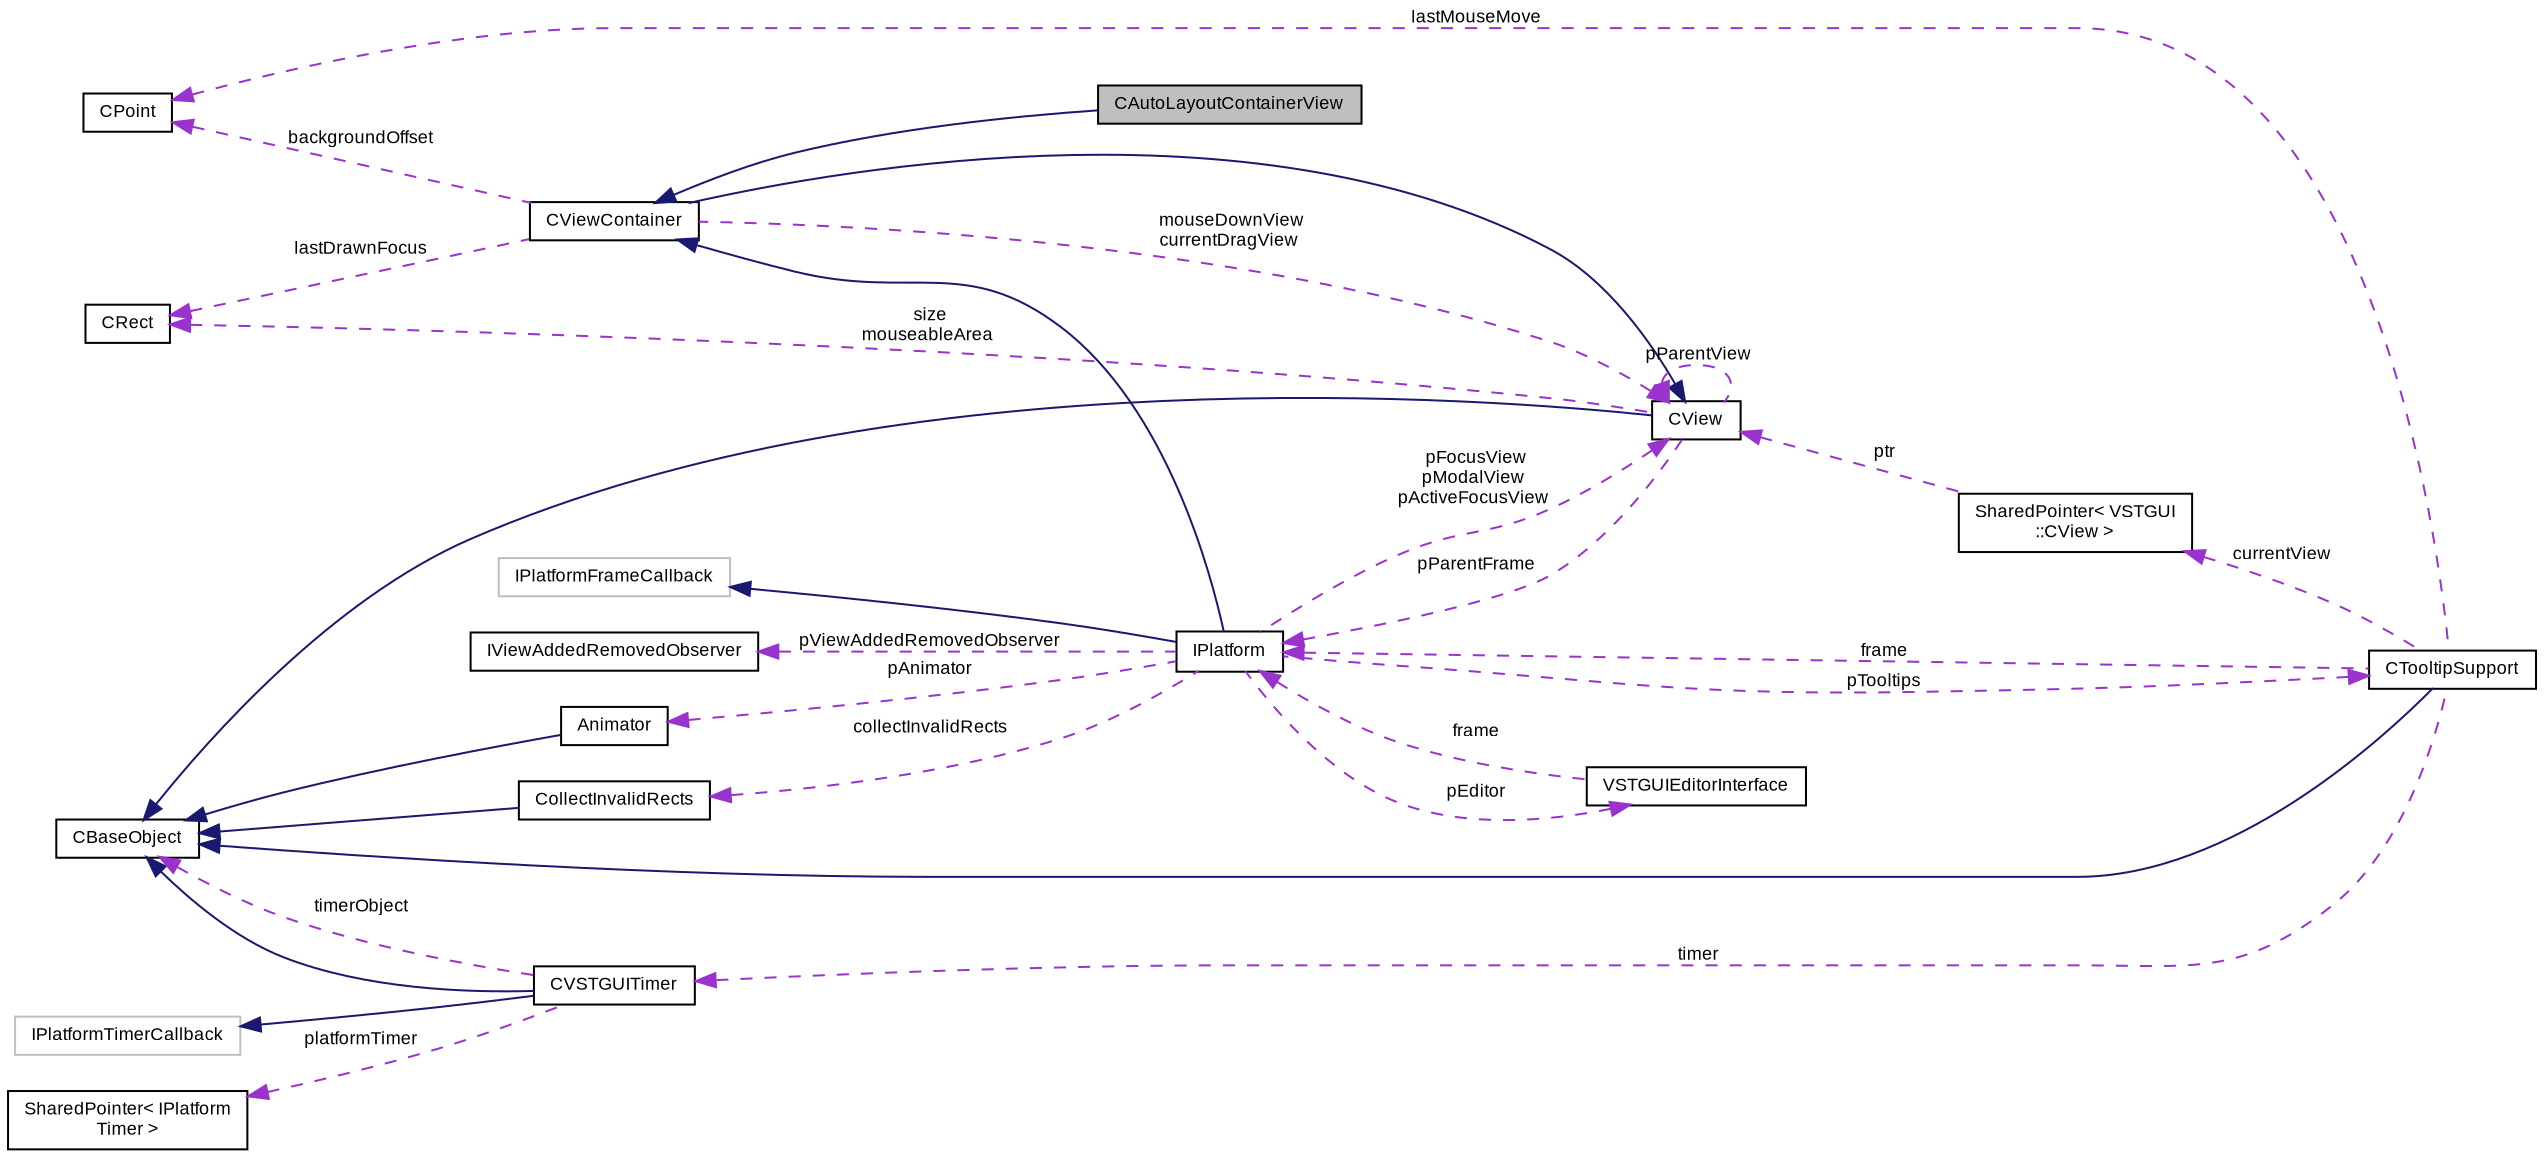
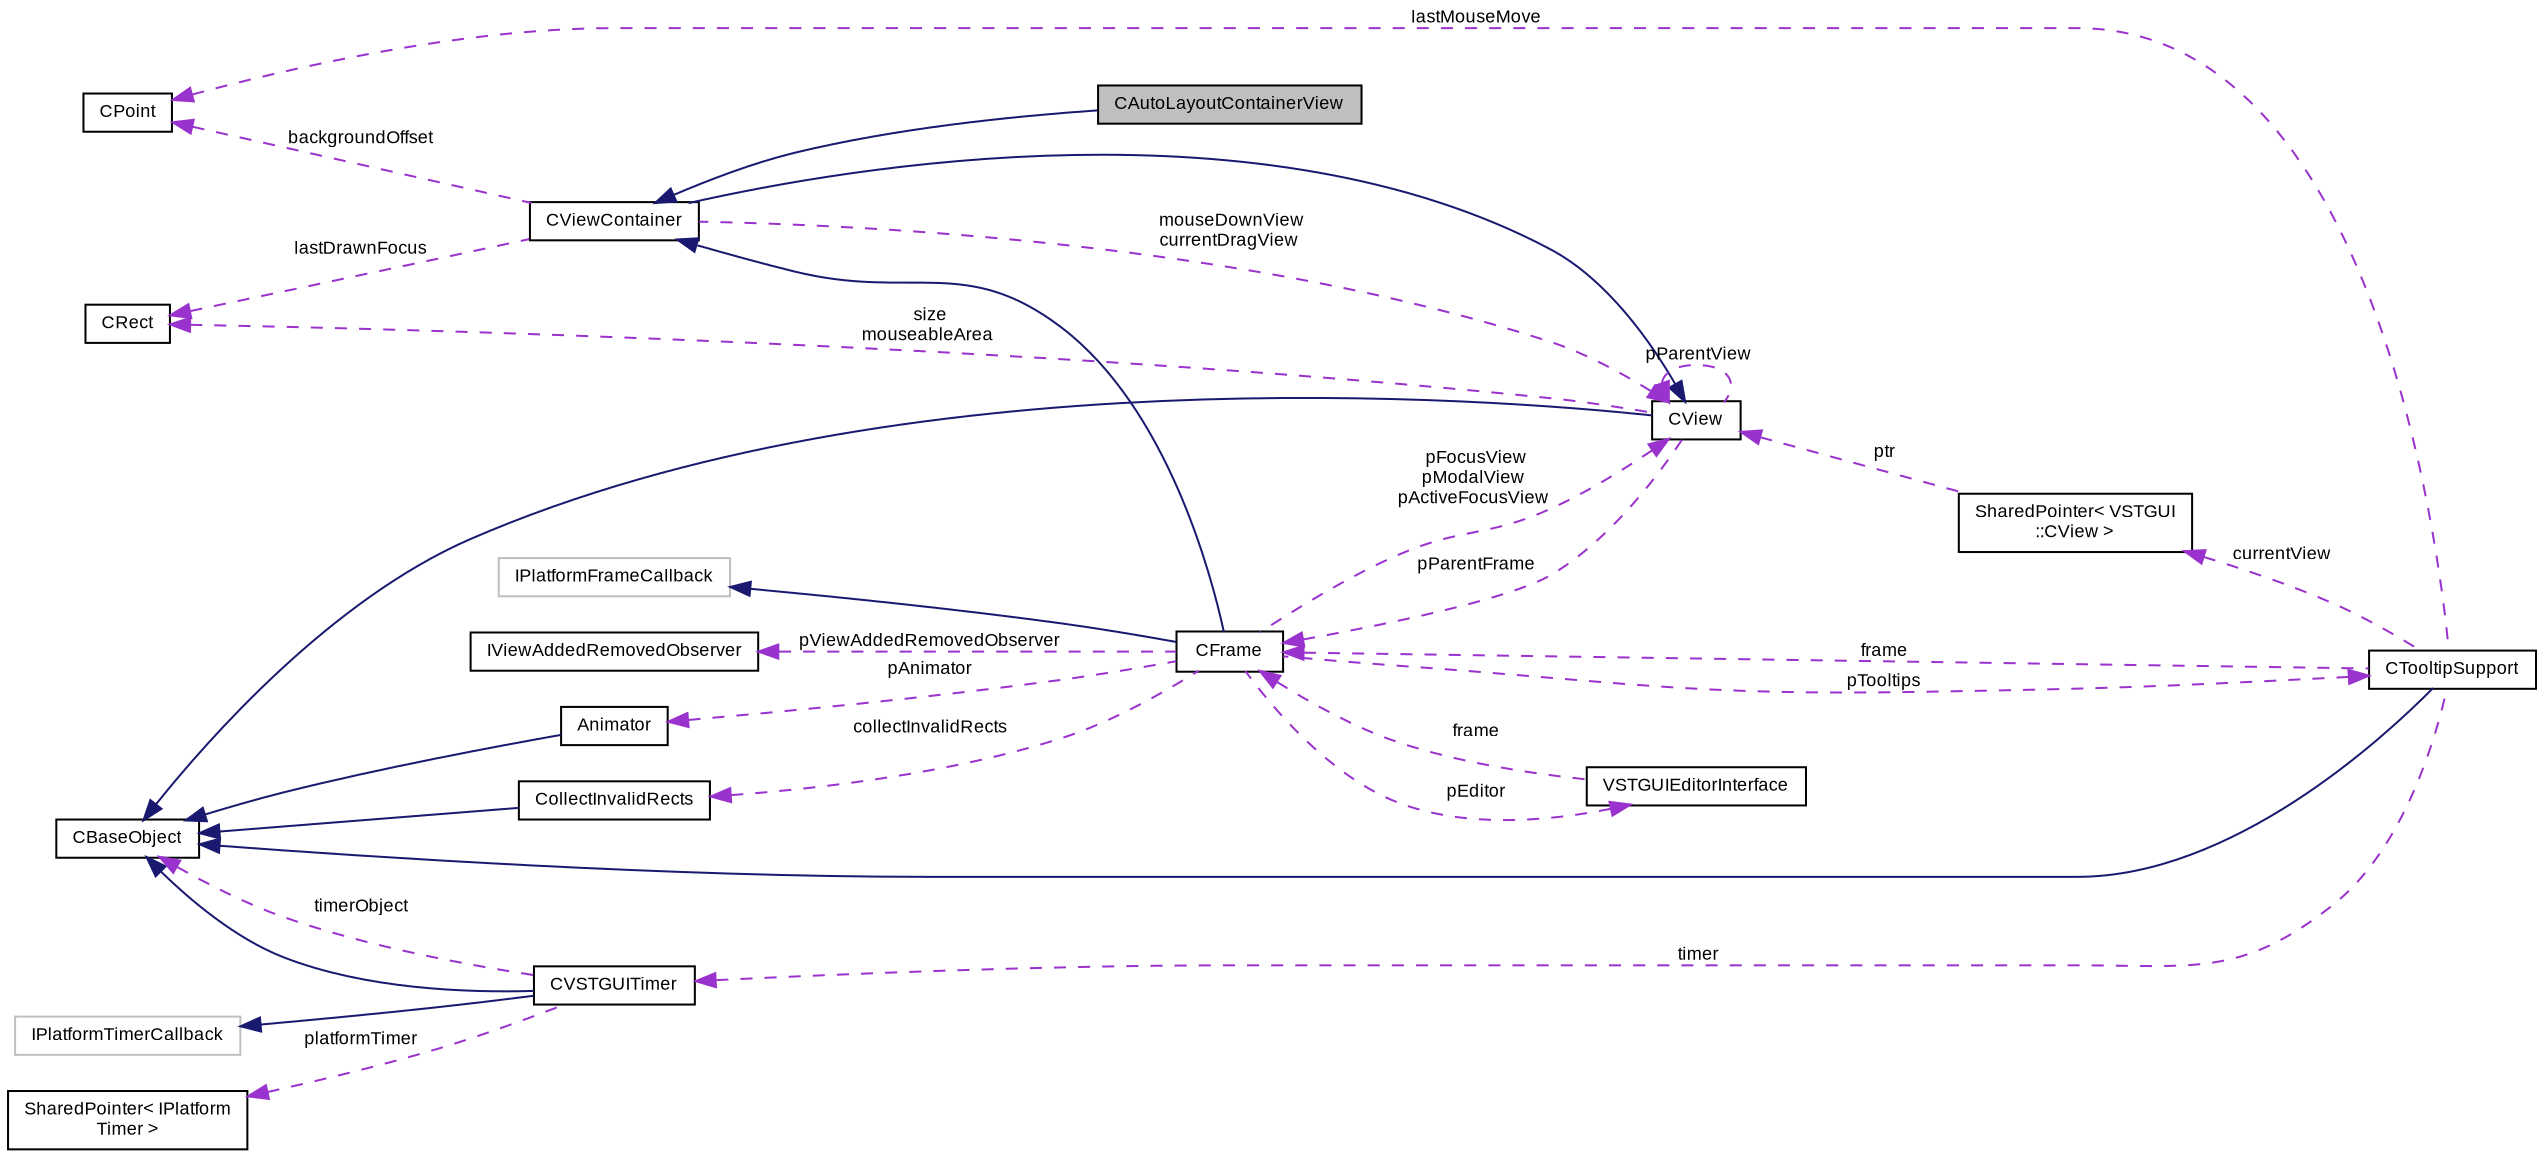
node "IPlatform": label "IPlatform" -> "CFrame"
